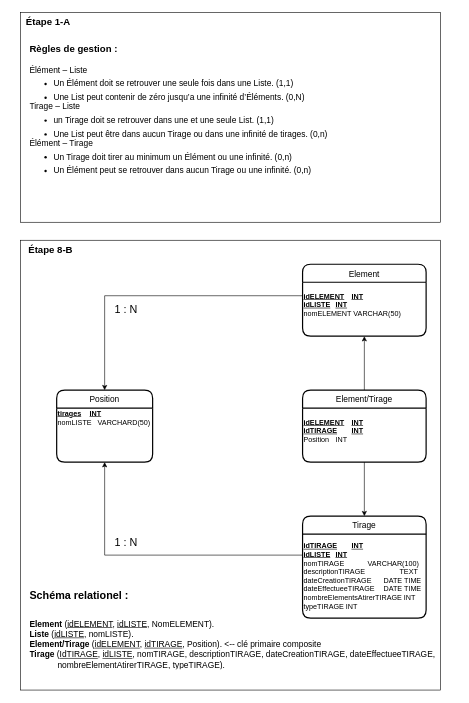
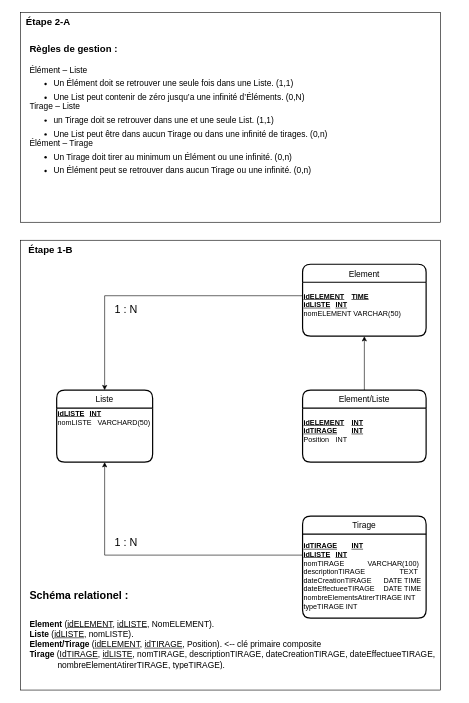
node "Étape 1-A": label "Étape 1-A" -> "Étape 2-A"
node "Étape 8-B": label "Étape 8-B" -> "Étape 1-B"
node "idELEMENT INT idLISTE INT nomELEMENT VARCHAR(50)": label "idELEMENT INT idLISTE INT nomELEMENT VARCHAR(50)" -> "idELEMENT TIME idLISTE INT nomELEMENT VARCHAR(50)"
node "Position": label "Position" -> "Liste"
node "Element/Tirage": label "Element/Tirage" -> "Element/Liste"
node "tirages INT nomLISTE VARCHARD(50)": label "tirages INT nomLISTE VARCHARD(50)" -> "idLISTE INT nomLISTE VARCHARD(50)"
edge "idELEMENT INT idTIRAGE INT Position INT" -> "Tirage": removed
